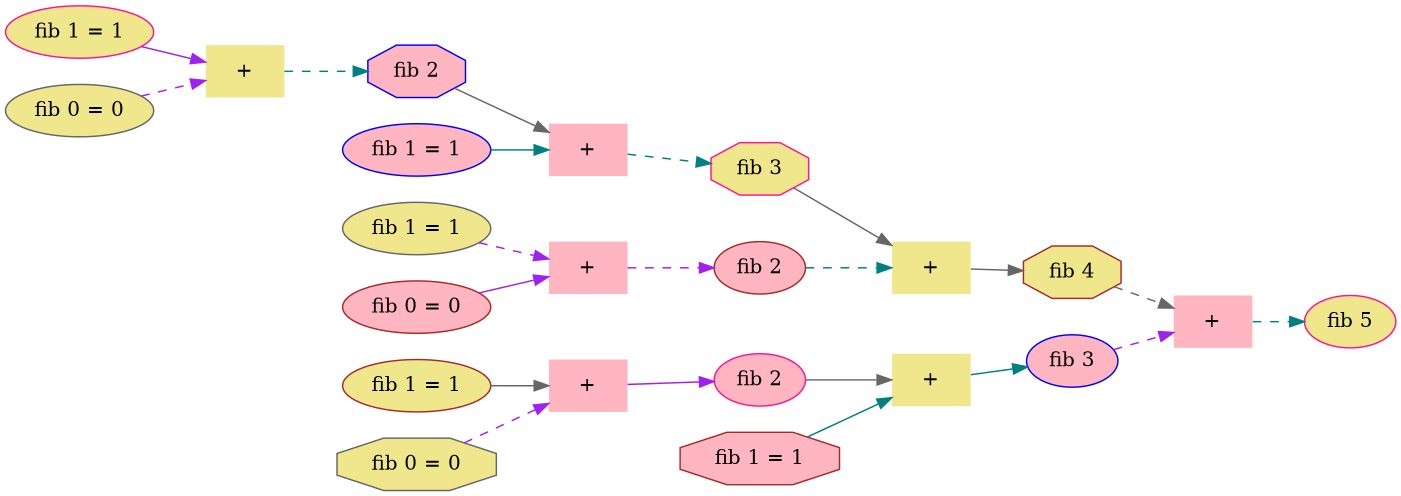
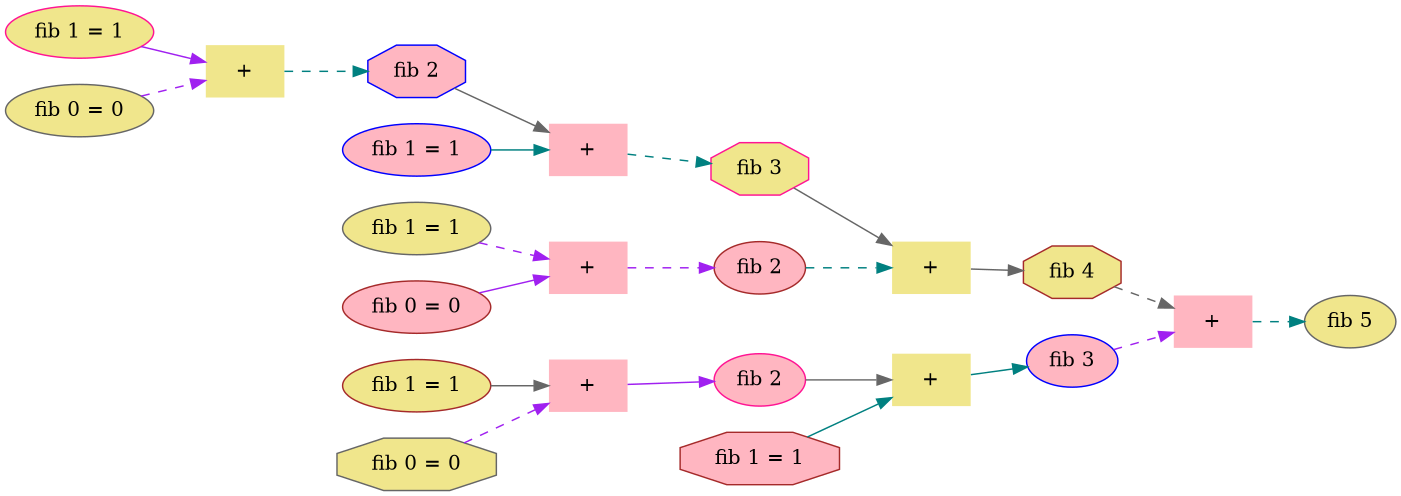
node "fib 5": color deeppink -> gray40
